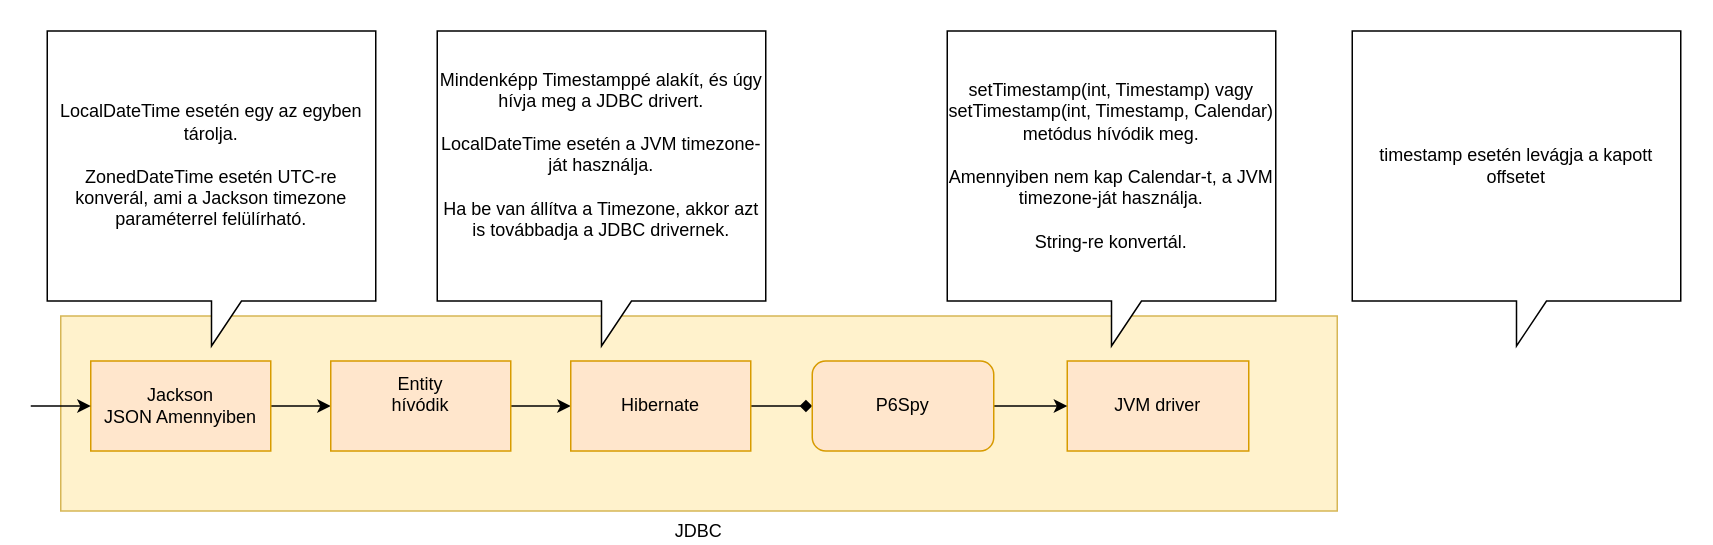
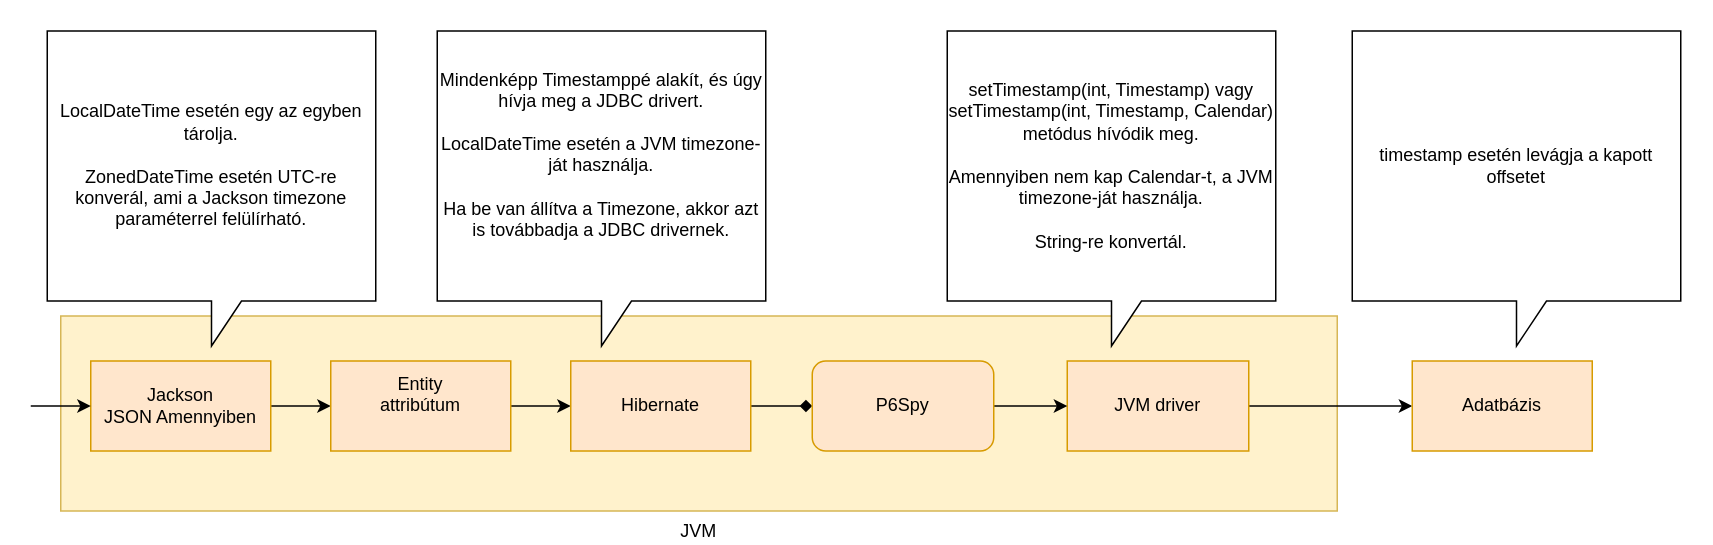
node "Entity hívódik": label "Entity hívódik" -> "Entity attribútum"
edge "JVM driver" -> "Adatbázis": added
node "Adatbázis": added
node "JDBC": label "JDBC" -> "JVM"
